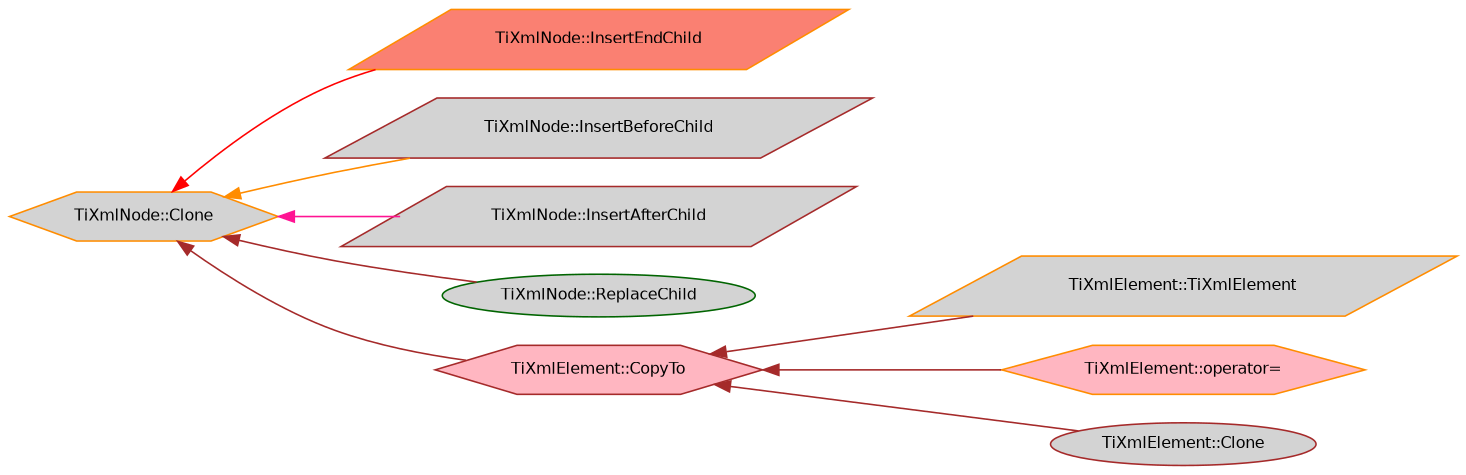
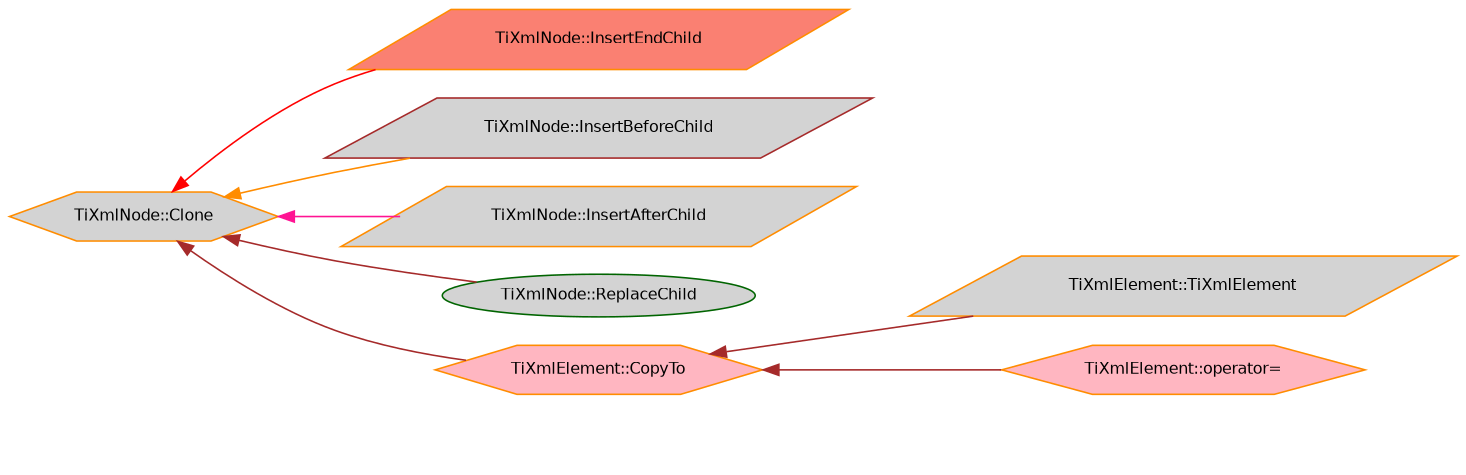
node "TiXmlNode::InsertAfterChild": color brown -> darkorange
node "TiXmlElement::CopyTo": color brown -> darkorange
node "TiXmlElement::Clone": removed
